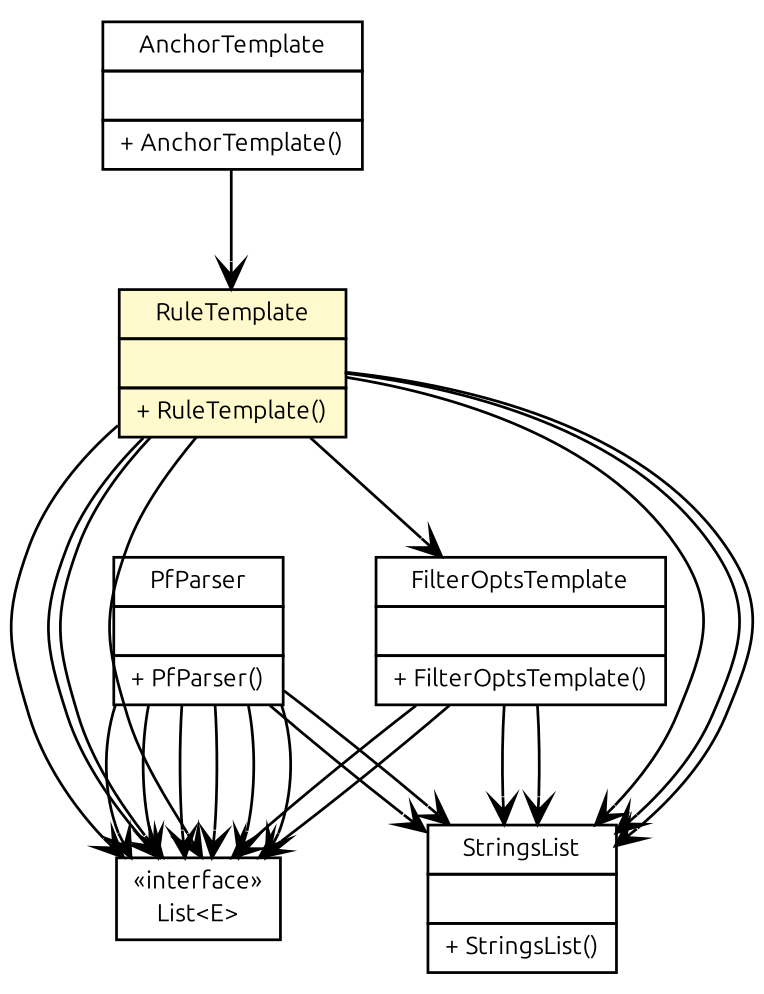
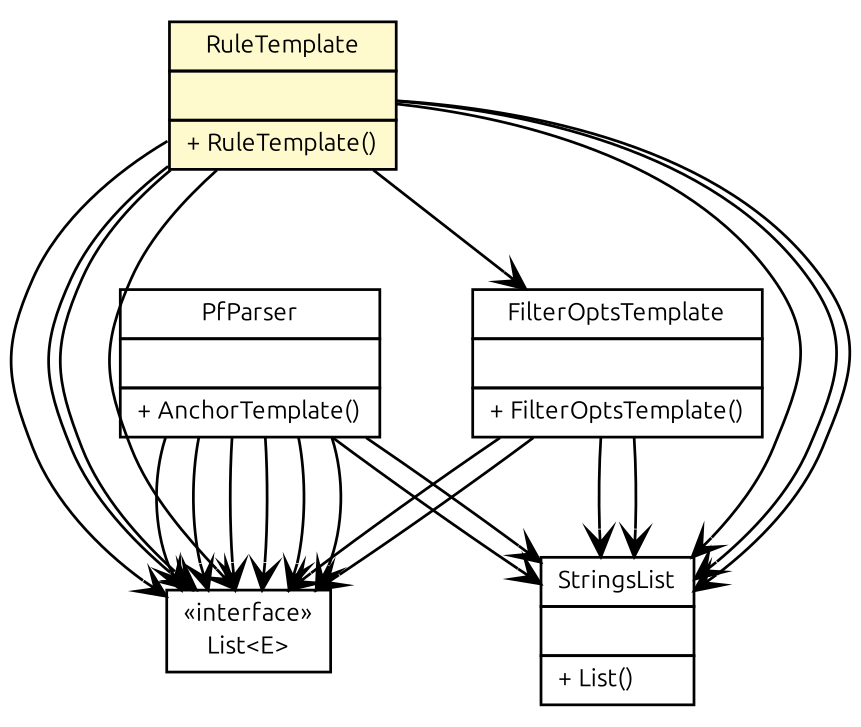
node "AnchorTemplate": removed
node "PfParser": text "+ PfParser()" -> "+ AnchorTemplate()"
node "StringsList": text "+ StringsList()" -> "+ List()"
